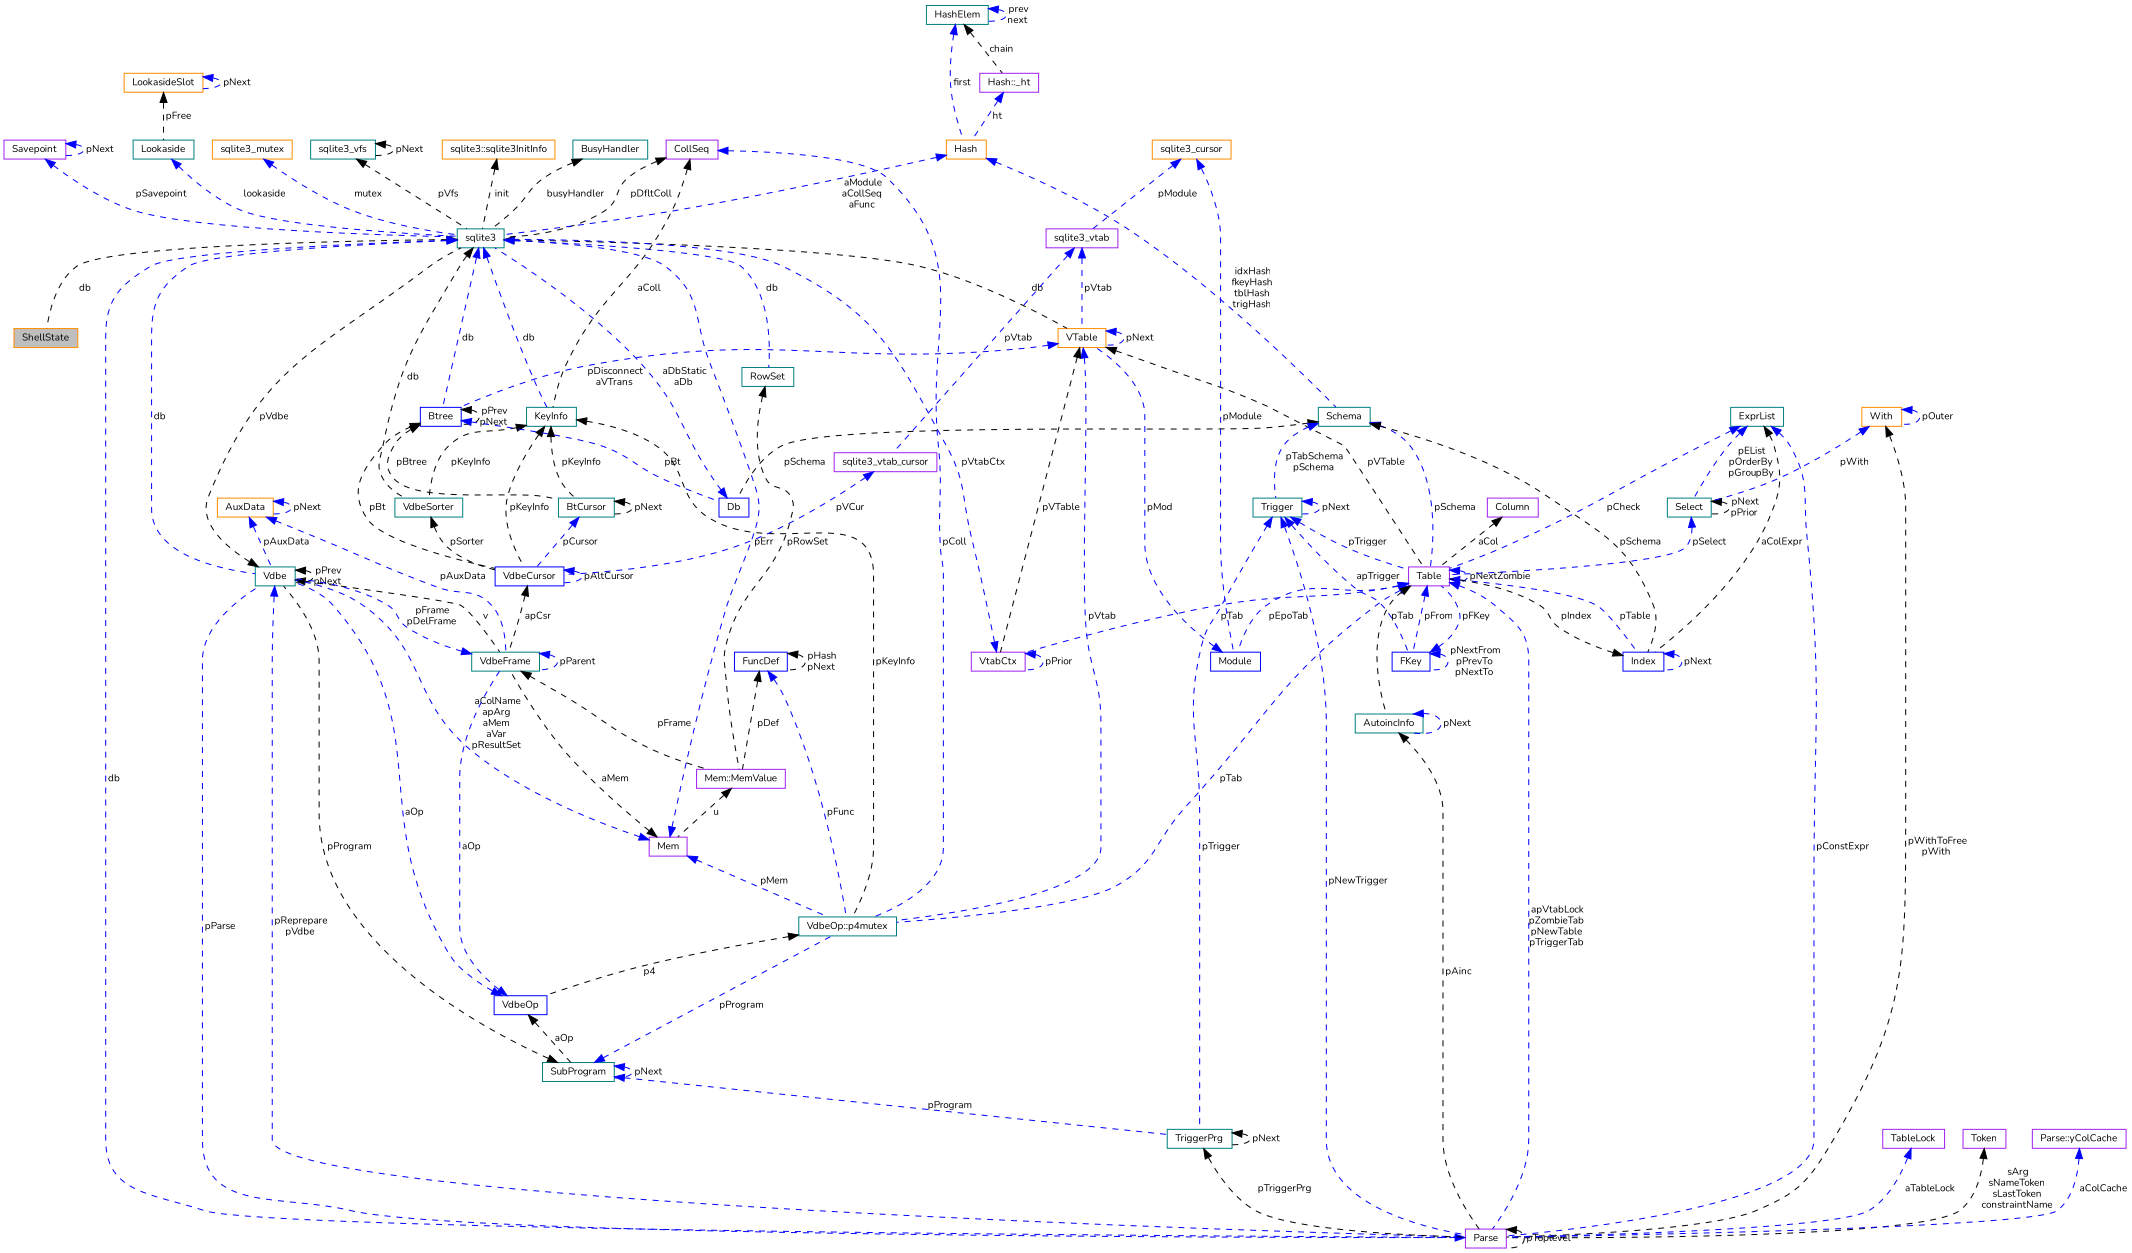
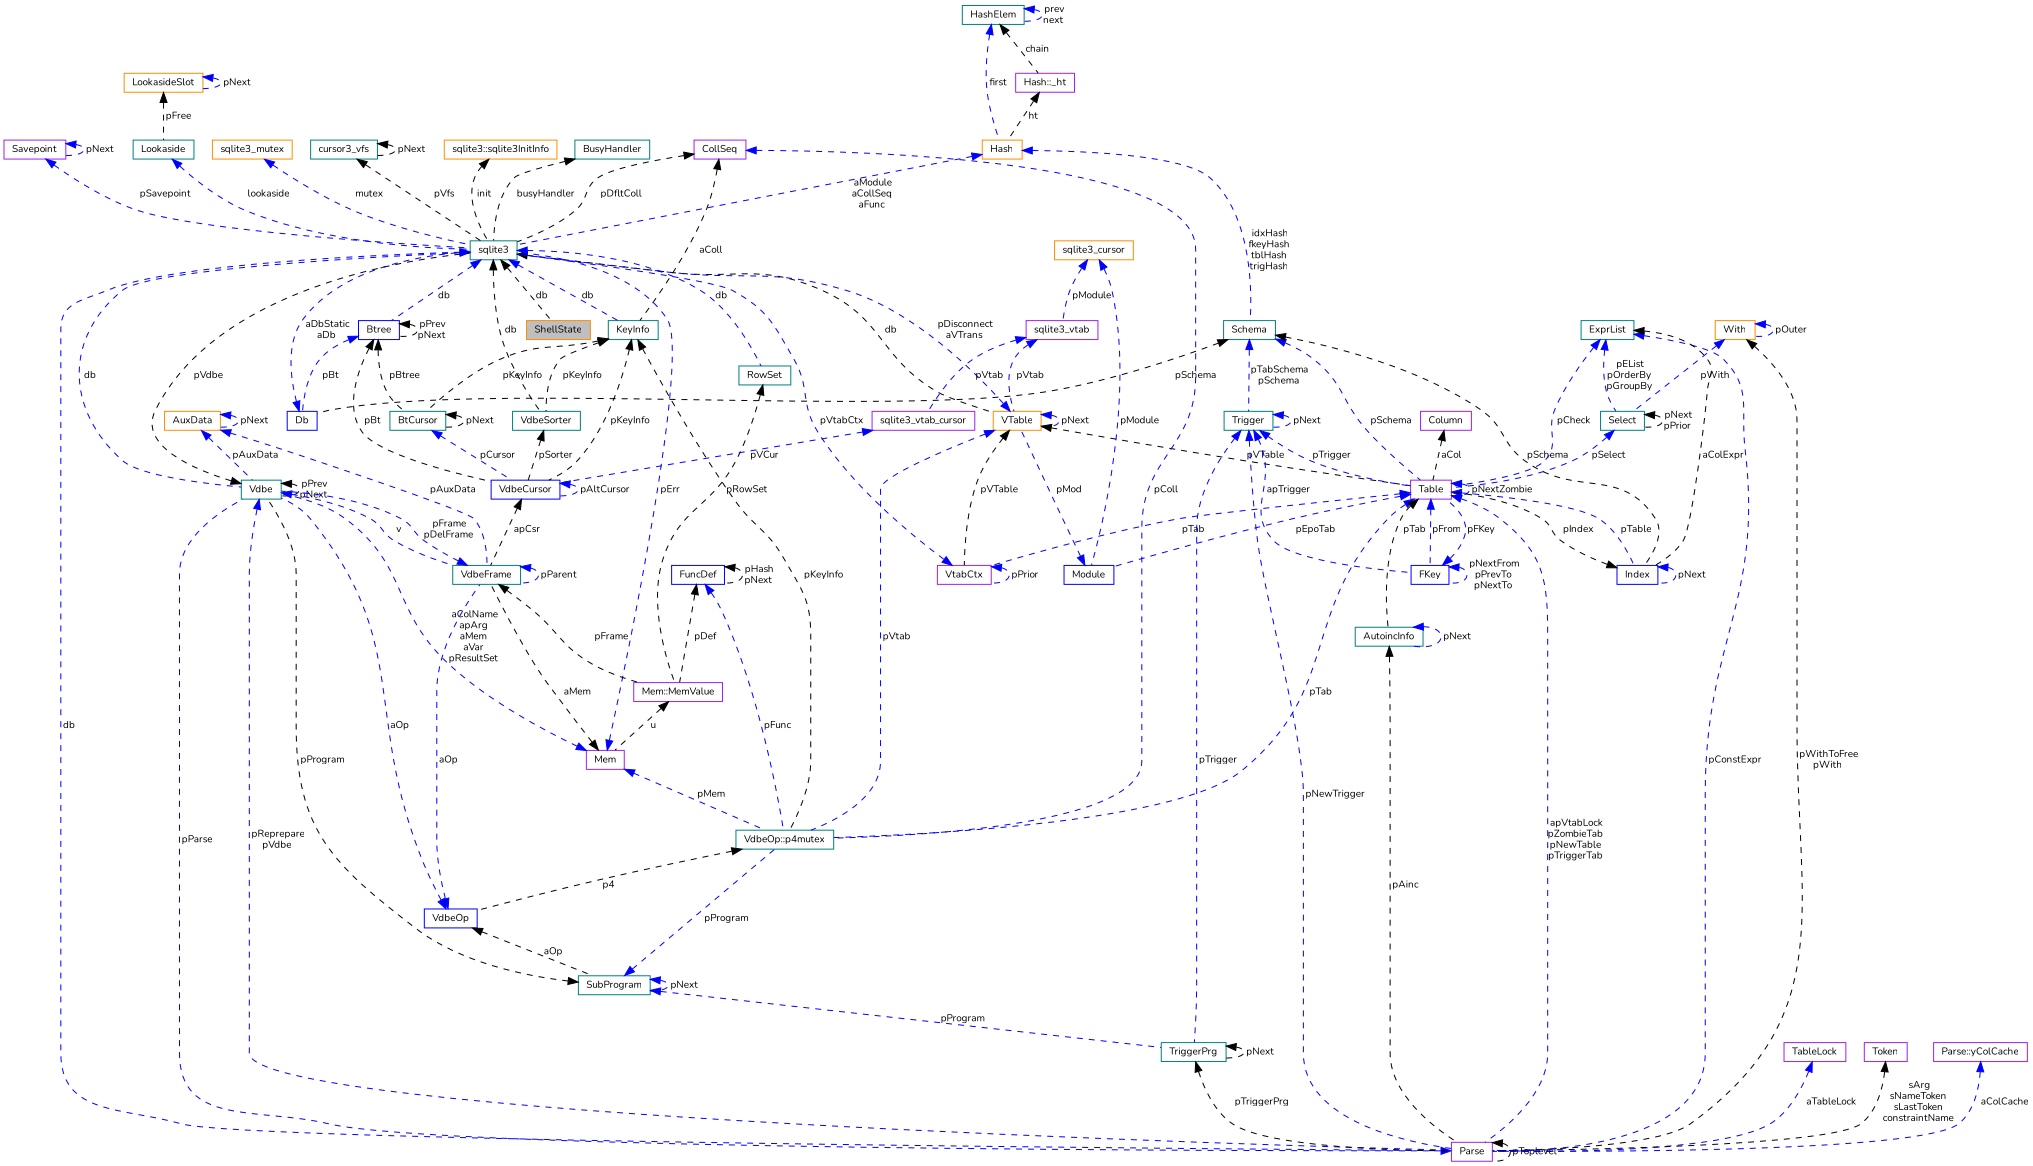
edge "Hash" -> "Hash::_ht": color blue -> black
node "sqlite3_vfs": label "sqlite3_vfs" -> "cursor3_vfs"
edge "Btree" -> "VTable": now "sqlite3" -> "VTable"
edge "VdbeFrame" -> "Vdbe": color black -> blue
